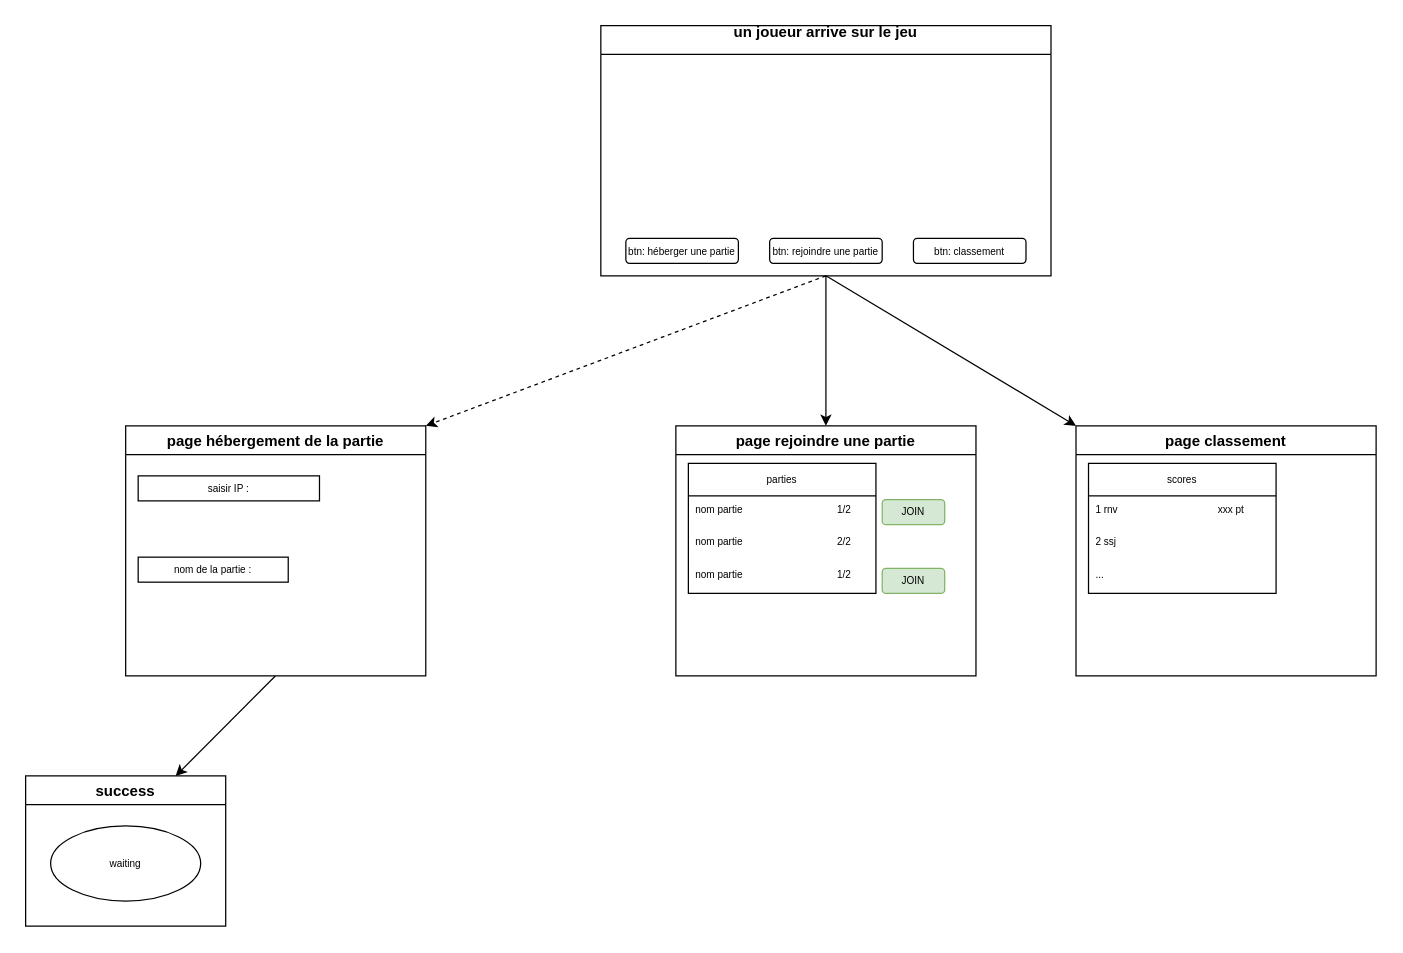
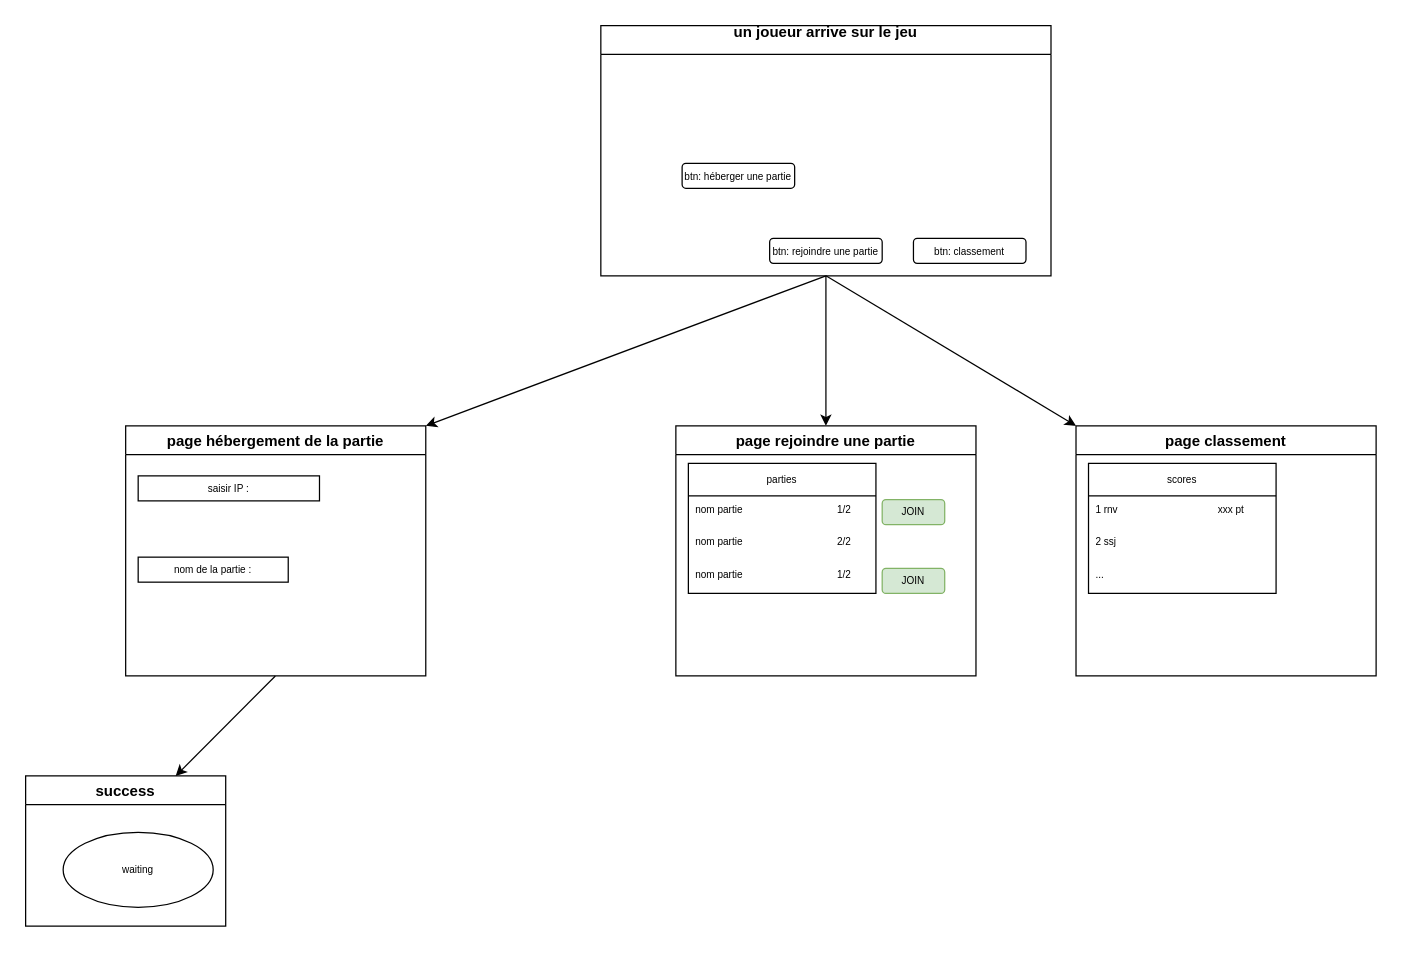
node "btn: héberger une partie": moved (682, 251) -> (738, 176)
edge "un joueur arrive sur le jeu" -> "page hébergement de la partie": style dashed -> solid
node "waiting": moved (126, 863) -> (138, 869)
